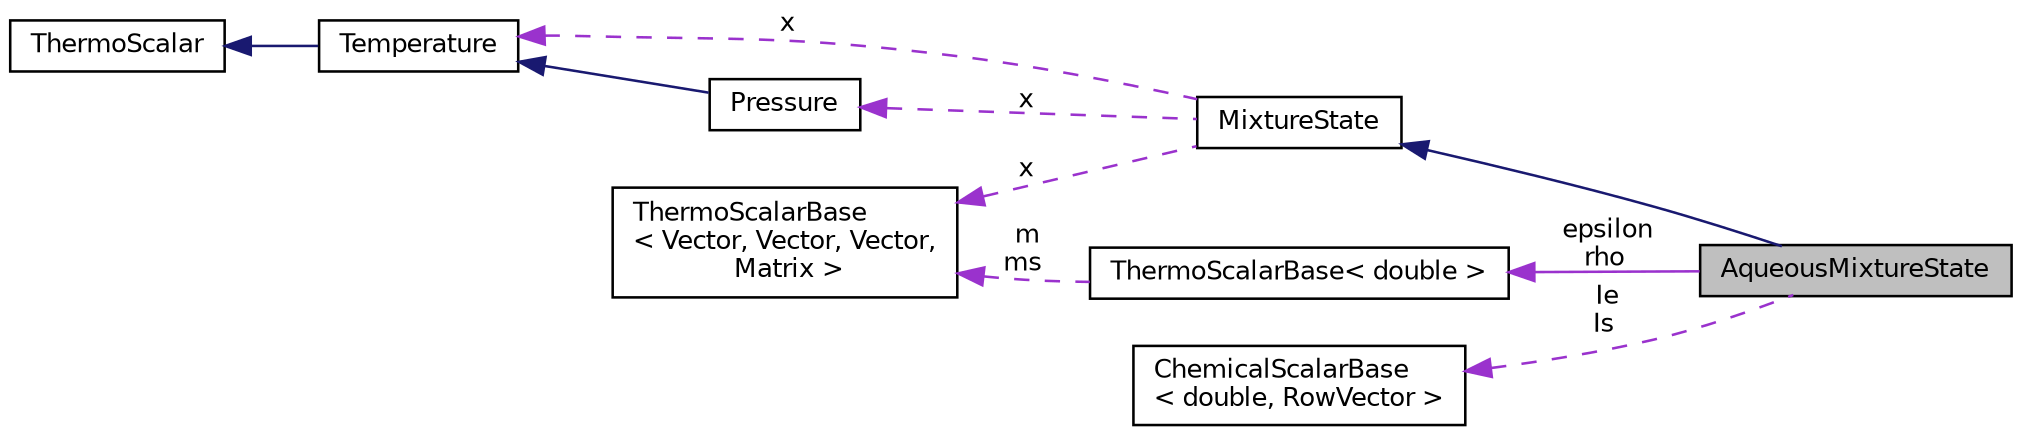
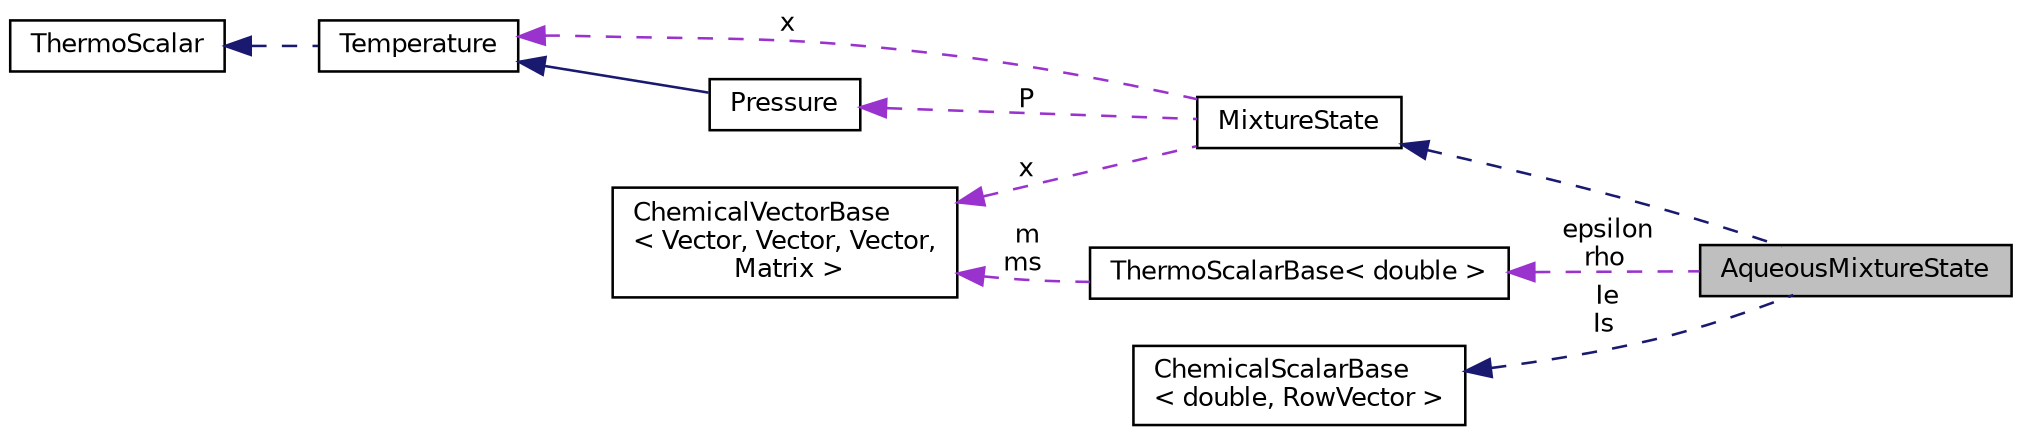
edge "Temperature" -> "ThermoScalar": style solid -> dashed
edge "MixtureState" -> "Pressure": label " x" -> " P"
edge "AqueousMixtureState" -> "MixtureState": style solid -> dashed
node "ThermoScalarBase < Vector, Vector, Vector, Matrix >": label "ThermoScalarBase < Vector, Vector, Vector, Matrix >" -> "ChemicalVectorBase < Vector, Vector, Vector, Matrix >"
edge "AqueousMixtureState" -> "ThermoScalarBase< double >": style solid -> dashed
edge "AqueousMixtureState" -> "ChemicalScalarBase < double, RowVector >": color darkorchid3 -> midnightblue
